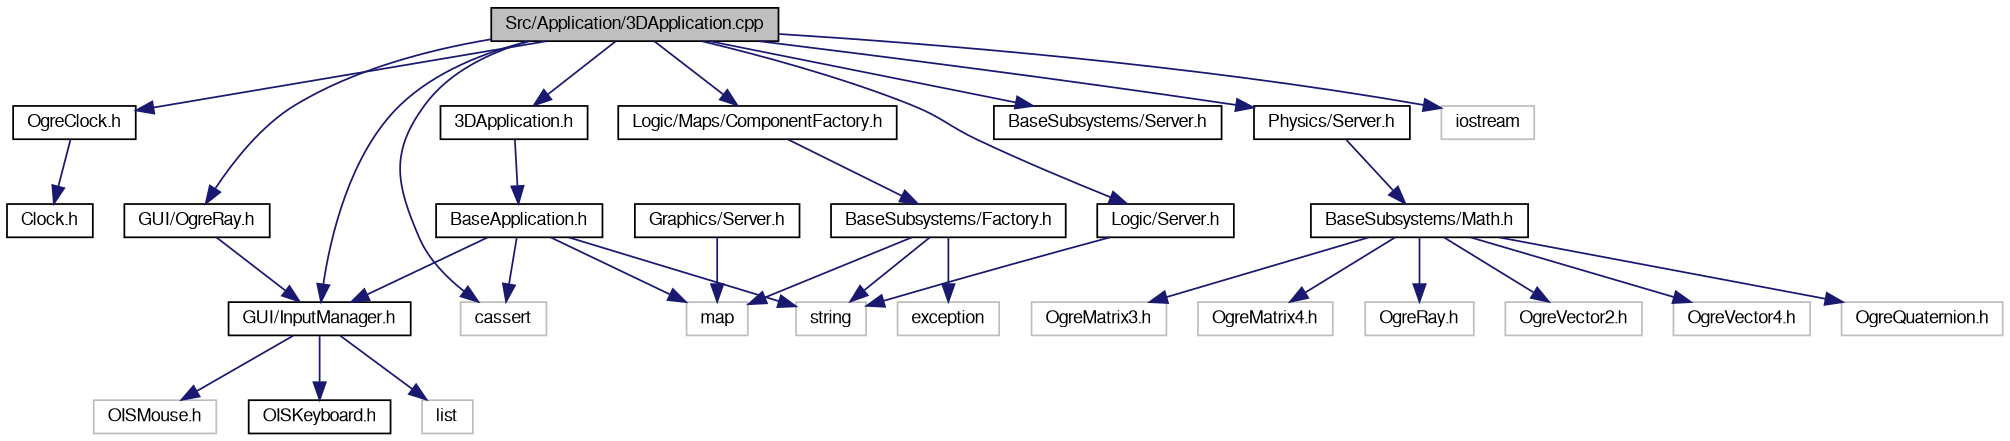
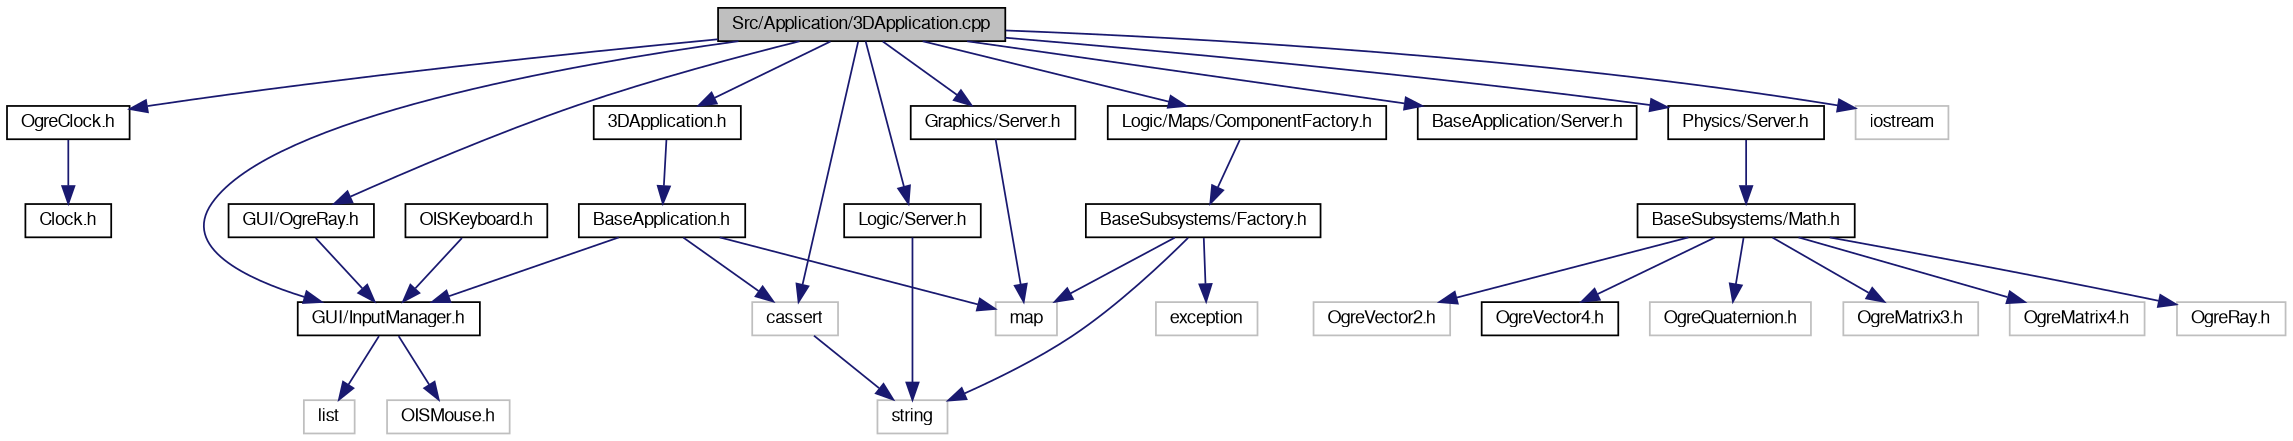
edge "Src/Application/3DApplication.cpp" -> "Graphics/Server.h": added
node "BaseSubsystems/Server.h": label "BaseSubsystems/Server.h" -> "BaseApplication/Server.h"
edge "BaseApplication.h" -> "string": now "cassert" -> "string"
node "OgreVector4.h": color grey75 -> black
edge "GUI/InputManager.h" -> "OISKeyboard.h": reversed
